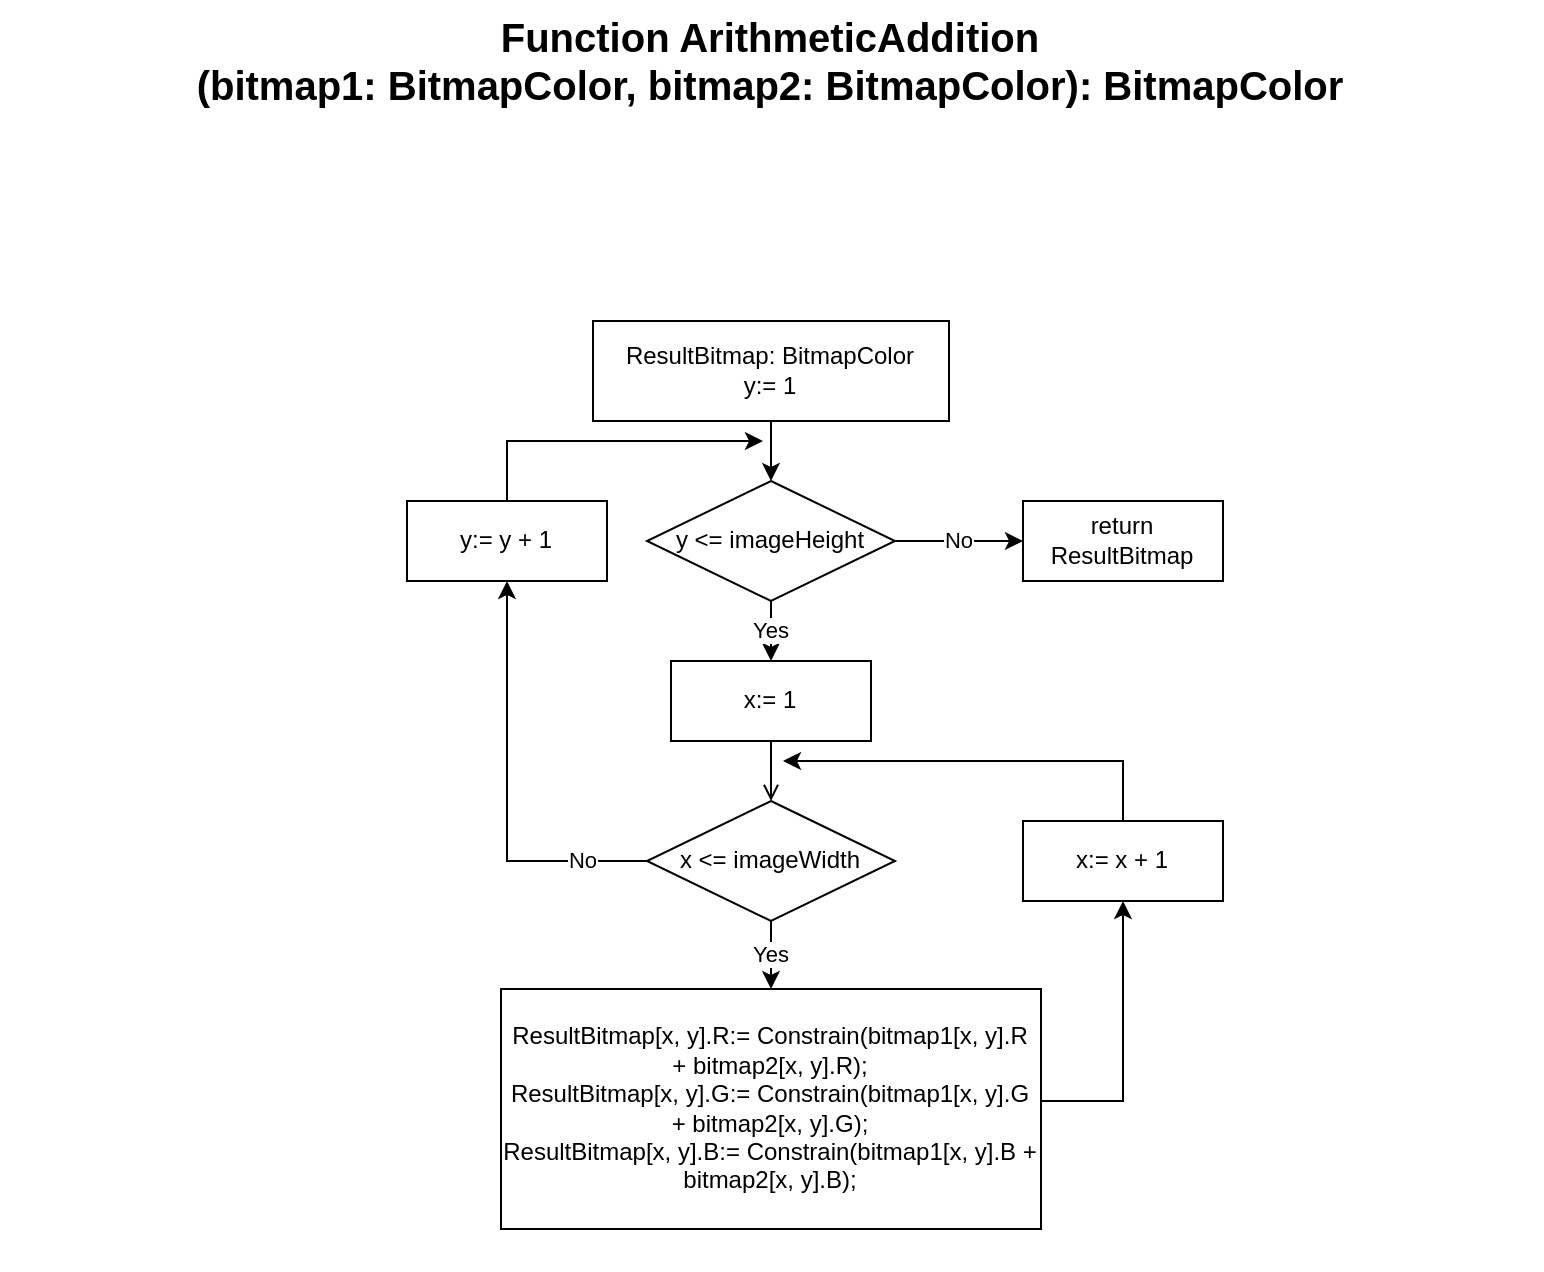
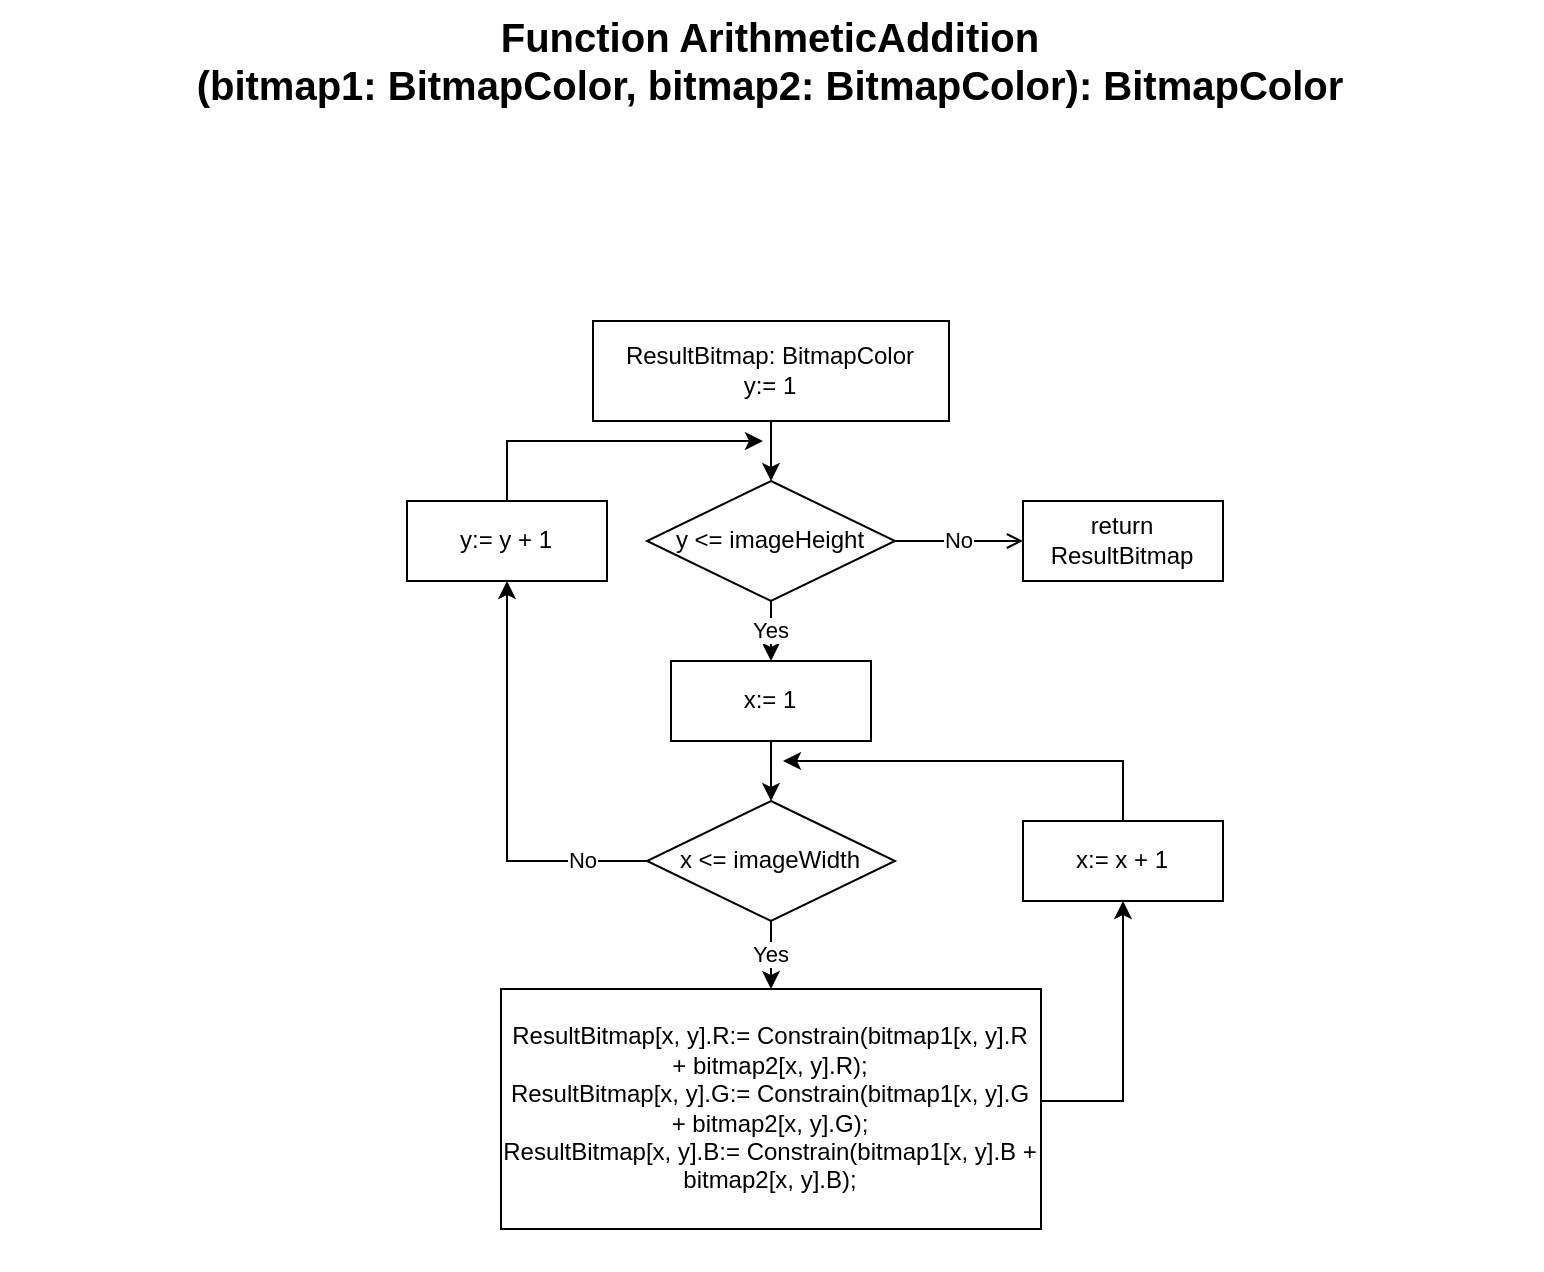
edge "y <= imageHeight" -> "return ResultBitmap": arrowhead classic -> open
edge "x:= 1" -> "x <= imageWidth": arrowhead open -> classic
